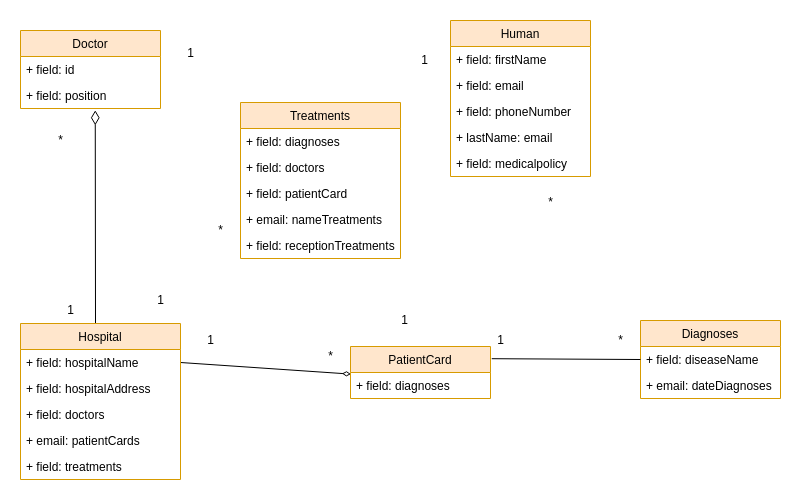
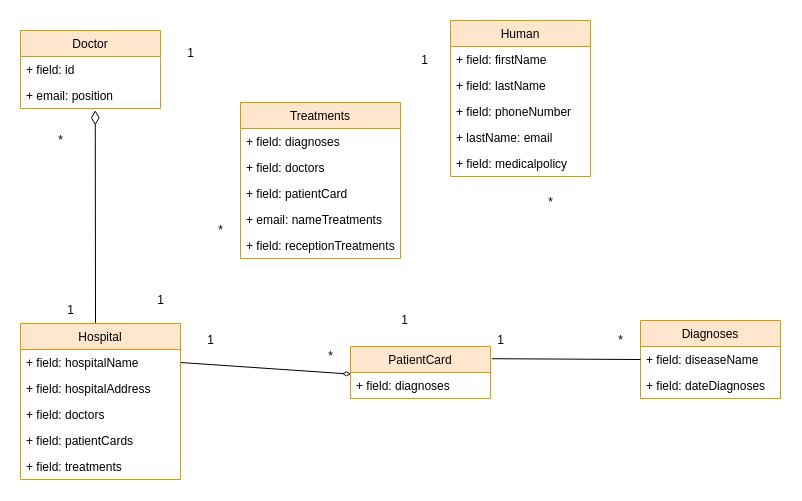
node "+ field: email": label "+ field: email" -> "+ field: lastName"
node "+ field: position": label "+ field: position" -> "+ email: position"
node "+ email: dateDiagnoses": label "+ email: dateDiagnoses" -> "+ field: dateDiagnoses"
node "+ email: patientCards": label "+ email: patientCards" -> "+ field: patientCards"
